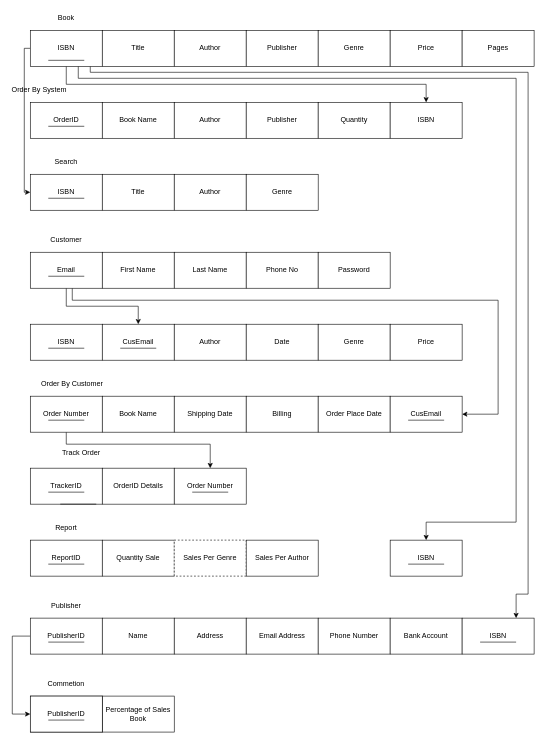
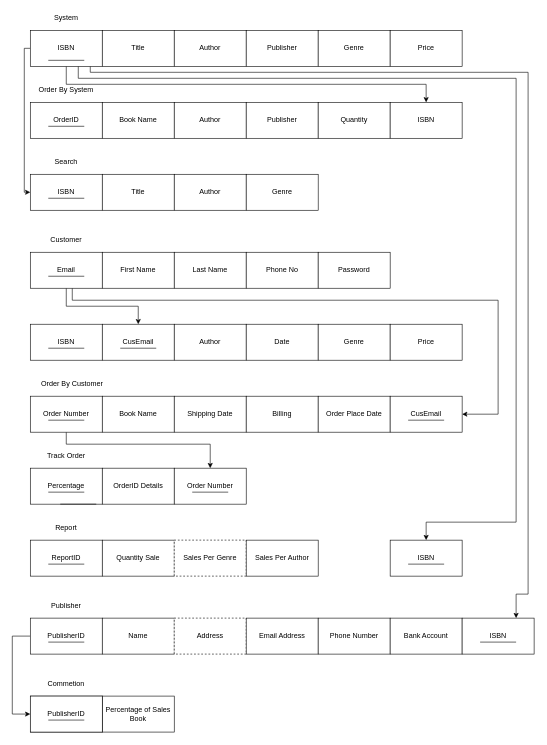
node "Book": label "Book" -> "System"
node "Pages": removed
node "Order By System": moved (39, 90) -> (66, 90)
node "Track Order": moved (81, 453) -> (66, 456)
node "TrackerID": label "TrackerID" -> "Percentage"
node "Address": style solid -> dashed
